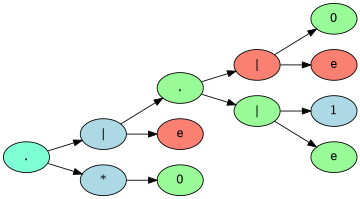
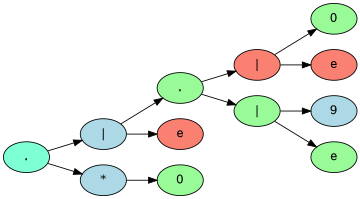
node "1": label "1" -> "9"
